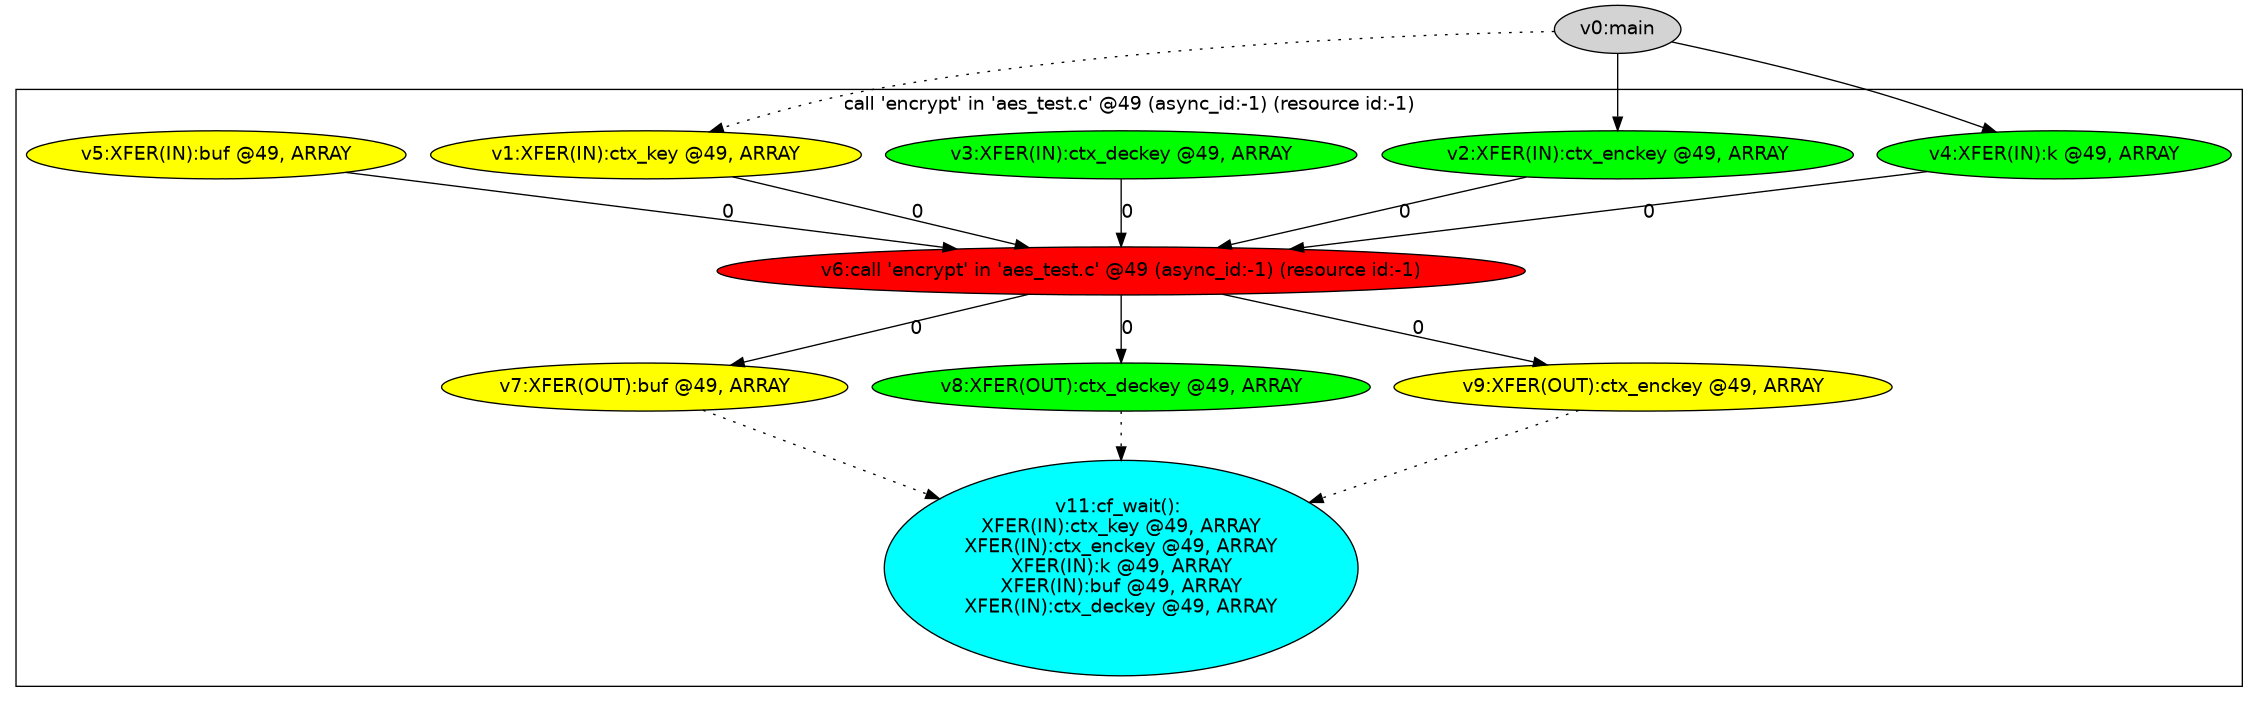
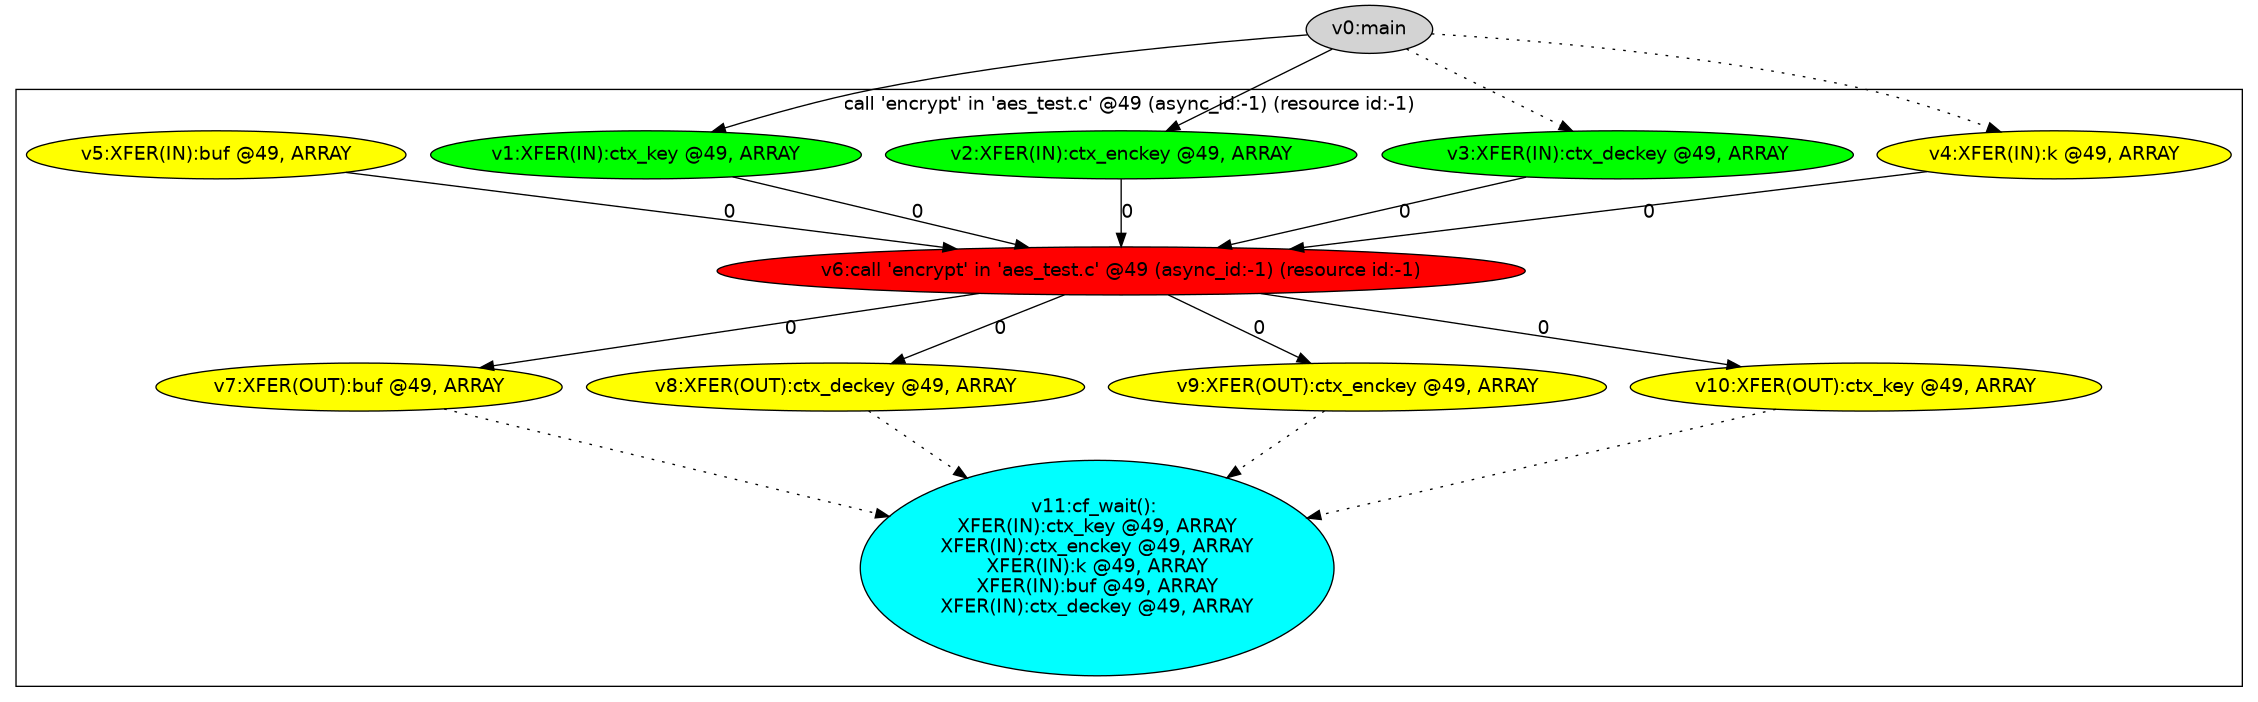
edge "v0:main" -> "v1:XFER(IN):ctx_key @49, ARRAY": style dotted -> solid
edge "v0:main" -> "v4:XFER(IN):k @49, ARRAY": style solid -> dotted
edge "v0:main" -> "v3:XFER(IN):ctx_deckey @49, ARRAY": added
node "v1:XFER(IN):ctx_key @49, ARRAY": fillcolor yellow -> green
node "v4:XFER(IN):k @49, ARRAY": fillcolor green -> yellow
node "v8:XFER(OUT):ctx_deckey @49, ARRAY": fillcolor green -> yellow
node "v10:XFER(OUT):ctx_key @49, ARRAY": added
